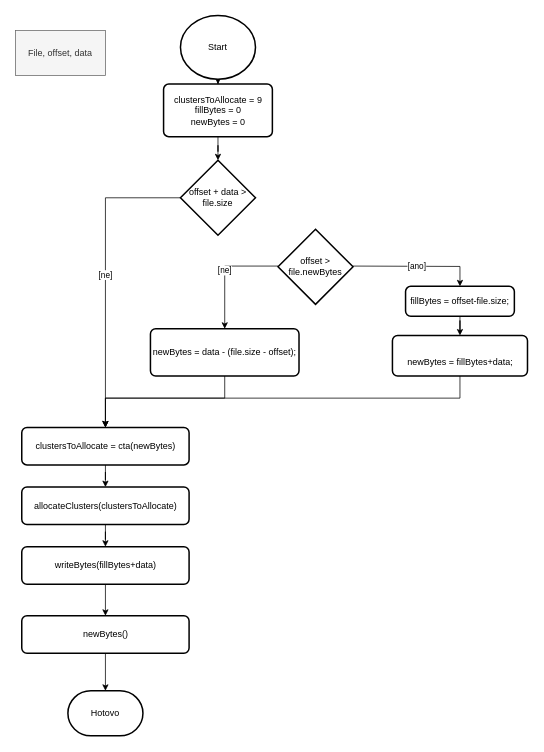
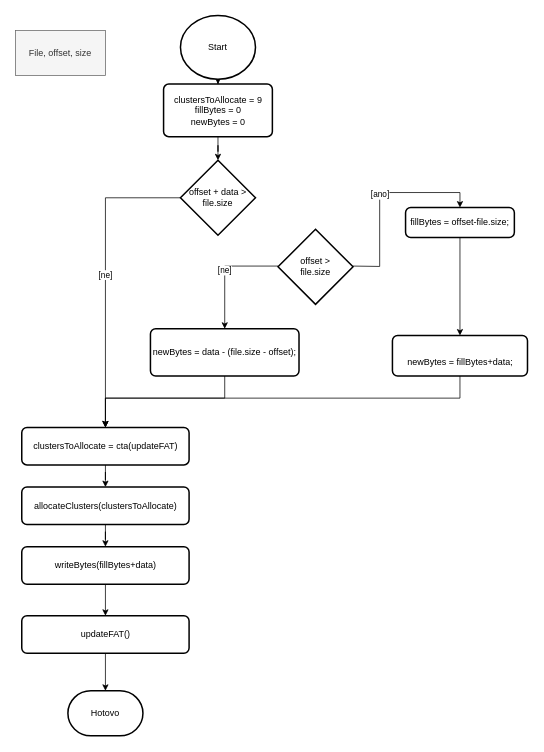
node "File, offset, data": label "File, offset, data" -> "File, offset, size"
node "offset > file.newBytes": label "offset > file.newBytes" -> "offset > file.size"
node "fillBytes = offset-file.size;": moved (460, 301) -> (460, 222)
node "clustersToAllocate = cta(newBytes)": label "clustersToAllocate = cta(newBytes)" -> "clustersToAllocate = cta(updateFAT)"
node "newBytes()": label "newBytes()" -> "updateFAT()"
